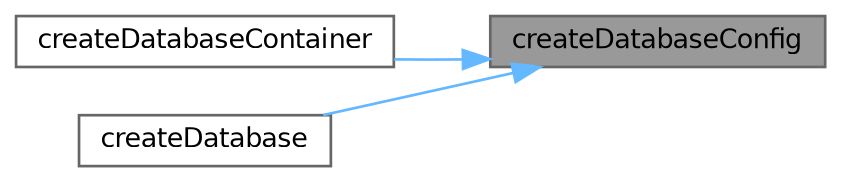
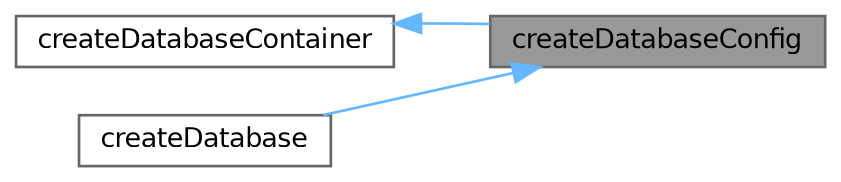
edge "createDatabaseContainer" -> "createDatabaseConfig": reversed
